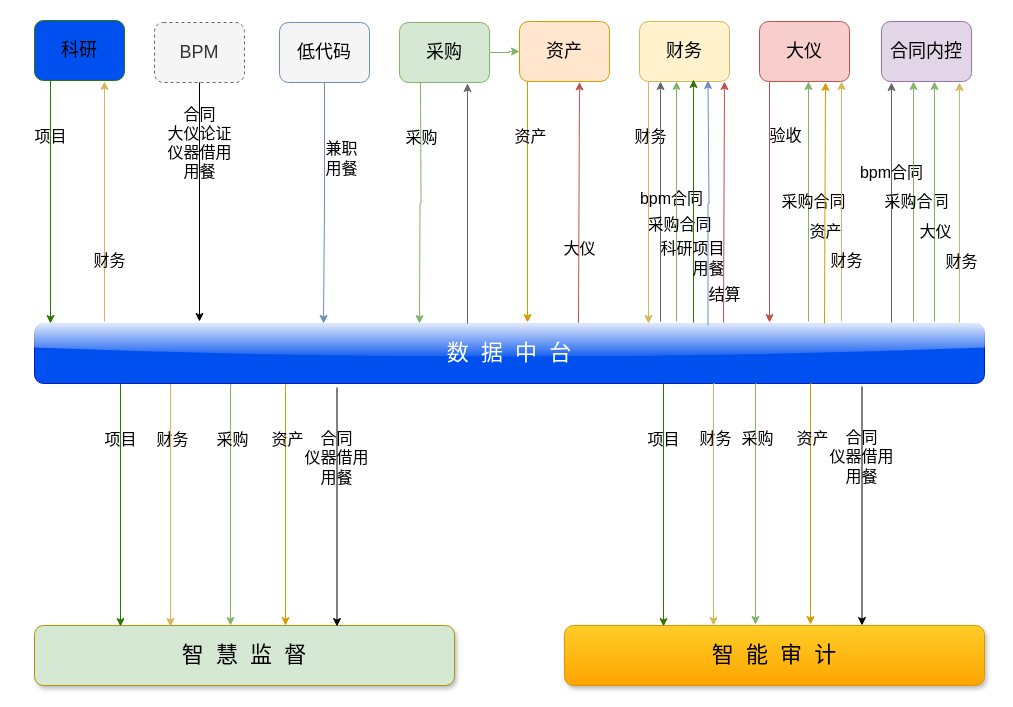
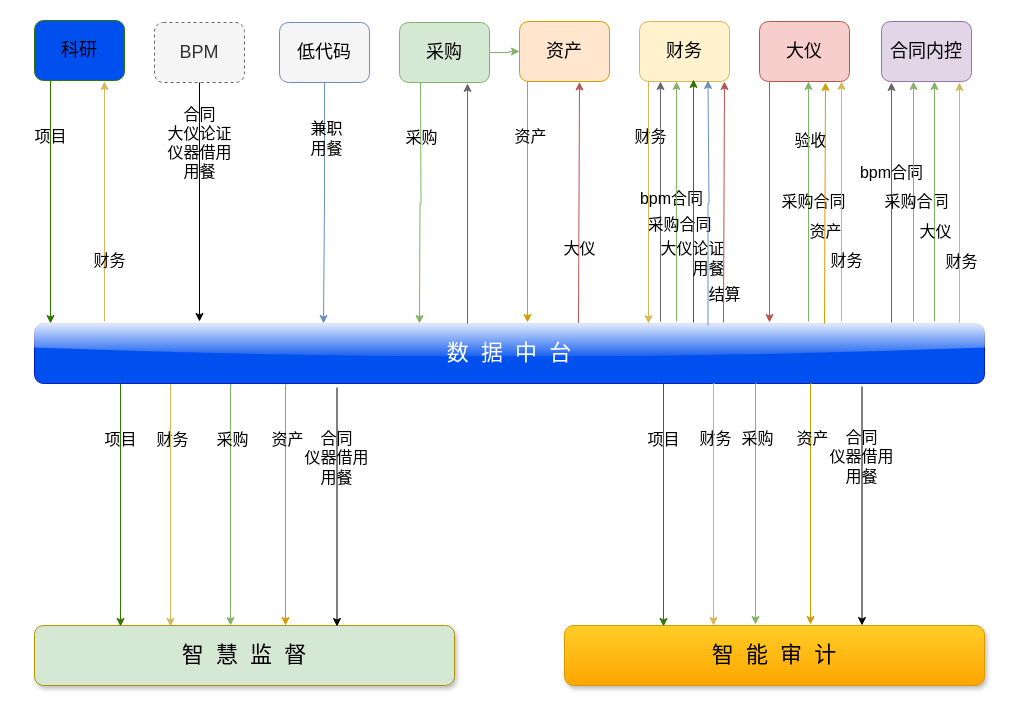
node "验收": moved (786, 136) -> (811, 141)
node "兼职 用餐": moved (342, 159) -> (327, 139)
node "科研项目": label "科研项目" -> "大仪论证"
